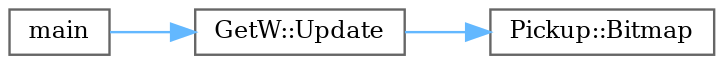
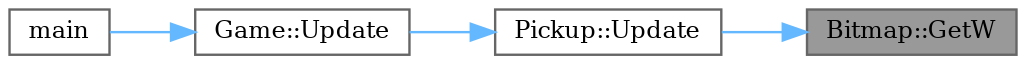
node "GetW::Update": label "GetW::Update" -> "Game::Update"
node "Pickup::Bitmap": label "Pickup::Bitmap" -> "Pickup::Update"
node "Bitmap::GetW": added
